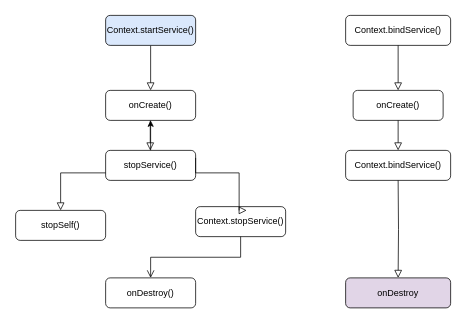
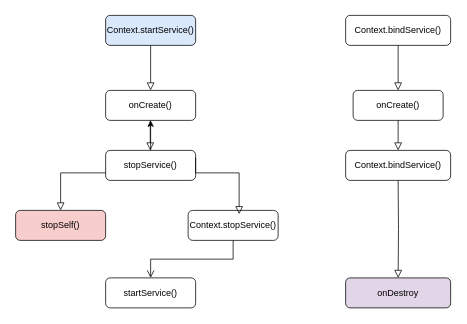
node "Context.stopService()": moved (240, 222) -> (233, 225)
node "stopSelf()": fillcolor #ffffff -> #f8cecc
node "onDestroy()": label "onDestroy()" -> "startService()"
